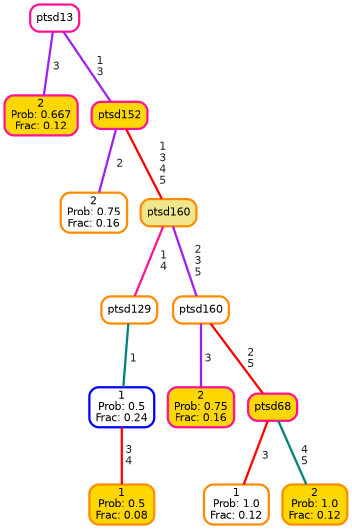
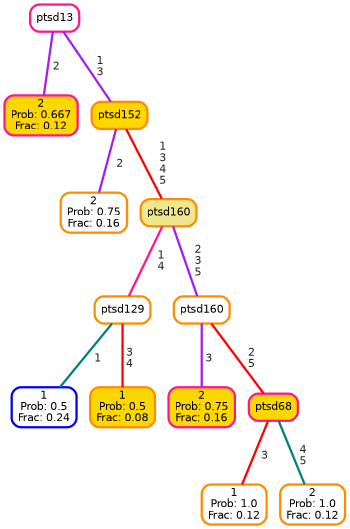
edge "ptsd13" -- "2 Prob: 0.667 Frac: 0.12": label " 3" -> " 2"
node "ptsd152": color deeppink -> darkorange
edge "1 Prob: 0.5 Frac: 0.24" -- "1 Prob: 0.5 Frac: 0.08": now "ptsd129" -- "1 Prob: 0.5 Frac: 0.08"
node "2 Prob: 1.0 Frac: 0.12": fillcolor gold -> white
